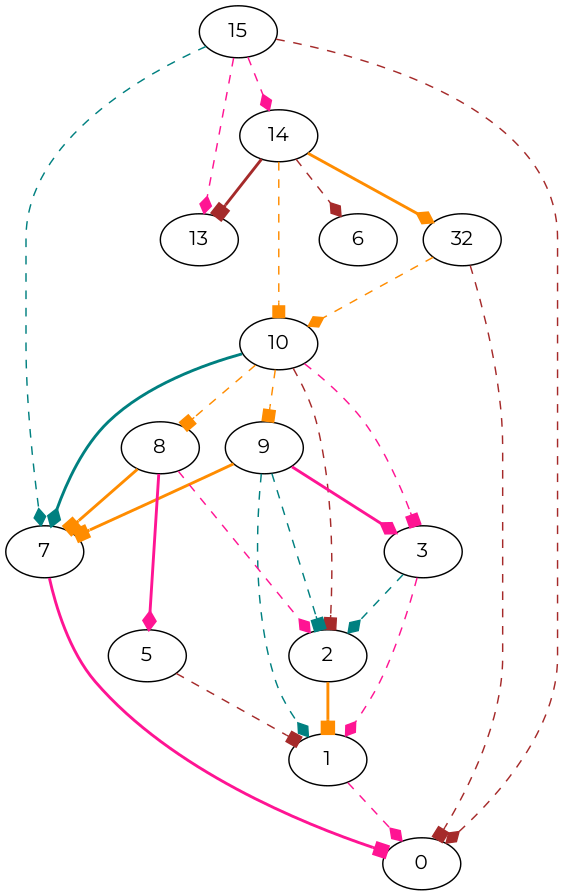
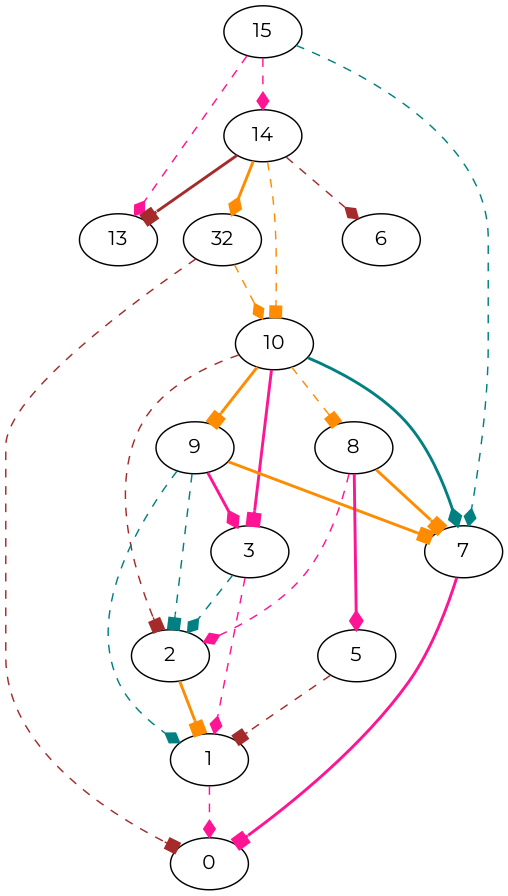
edge "15" -> "0": removed
edge "10" -> "9": style dashed -> bold
edge "10" -> "3": style dashed -> bold
